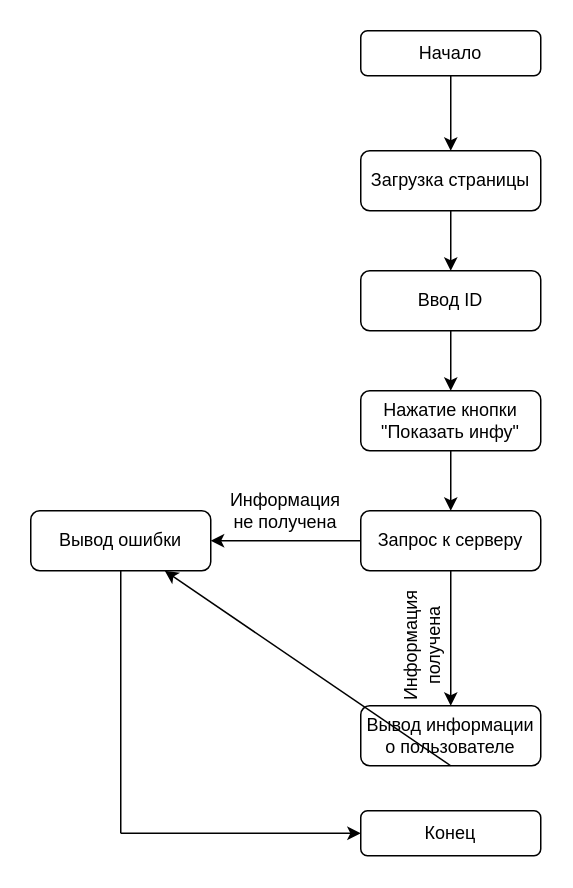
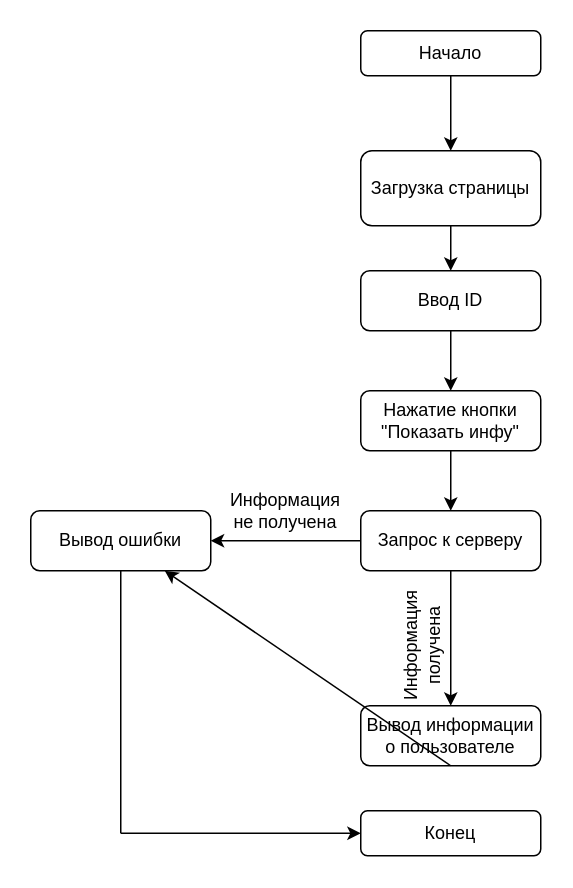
node "Загрузка страницы": size 180x60 -> 180x75
